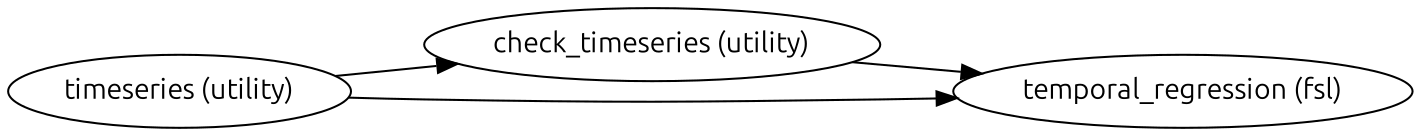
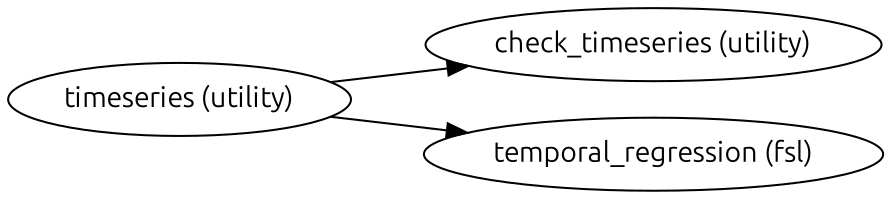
edge "check_timeseries (utility)" -> "temporal_regression (fsl)": removed
